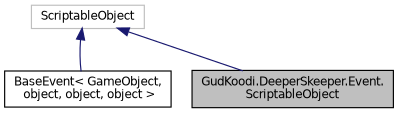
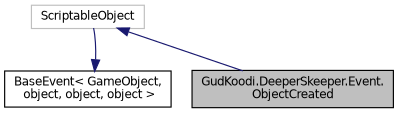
edge "BaseEvent< GameObject, object, object, object >" -> "ScriptableObject": reversed
node "GudKoodi.DeeperSkeeper.Event. ScriptableObject": label "GudKoodi.DeeperSkeeper.Event. ScriptableObject" -> "GudKoodi.DeeperSkeeper.Event. ObjectCreated"
